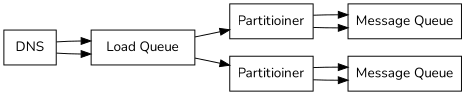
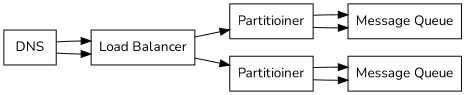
node "Load Queue": label "Load Queue" -> "Load Balancer"
